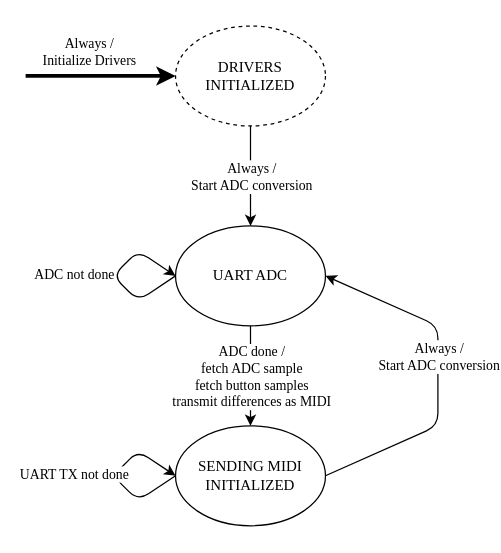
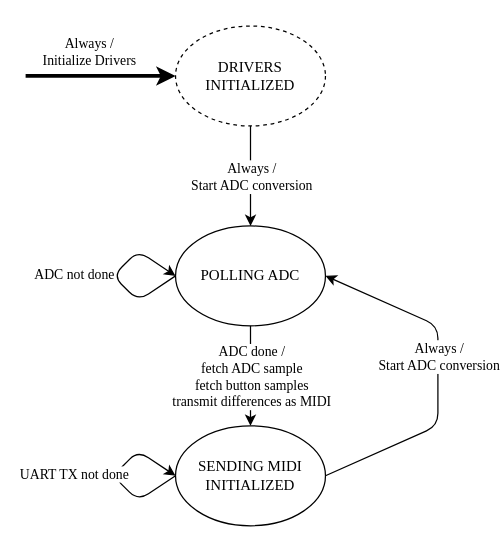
node "UART ADC": label "UART ADC" -> "POLLING ADC"
